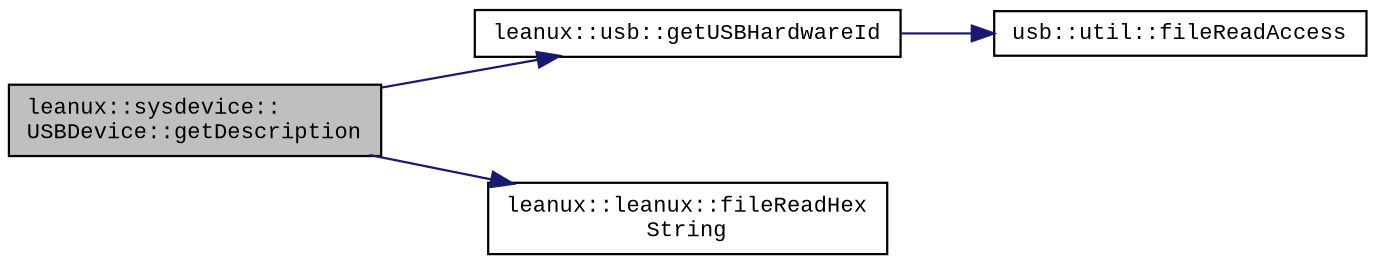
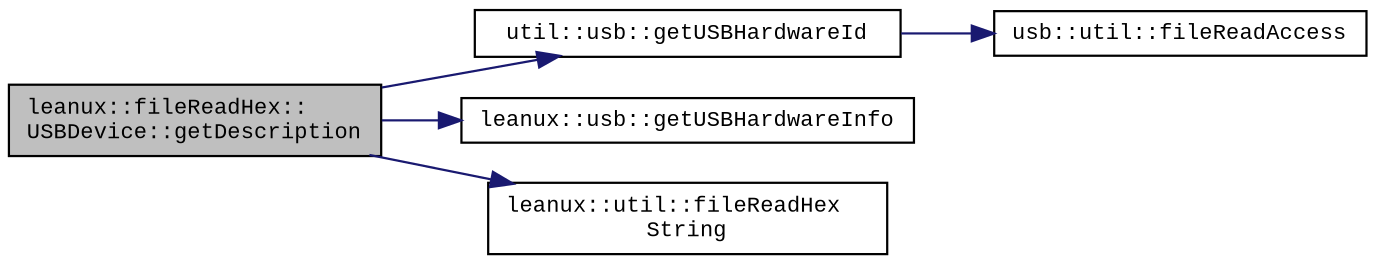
node "leanux::usb::getUSBHardwareId": label "leanux::usb::getUSBHardwareId" -> "util::usb::getUSBHardwareId"
node "leanux::sysdevice:: USBDevice::getDescription": label "leanux::sysdevice:: USBDevice::getDescription" -> "leanux::fileReadHex:: USBDevice::getDescription"
node "leanux::usb::getUSBHardwareInfo": added
node "leanux::leanux::fileReadHex String": label "leanux::leanux::fileReadHex String" -> "leanux::util::fileReadHex String"
